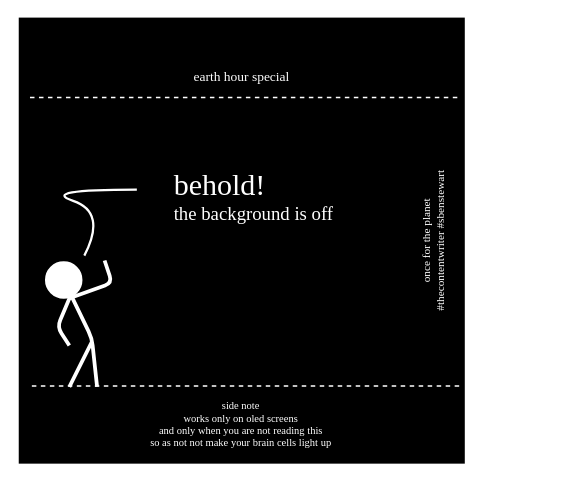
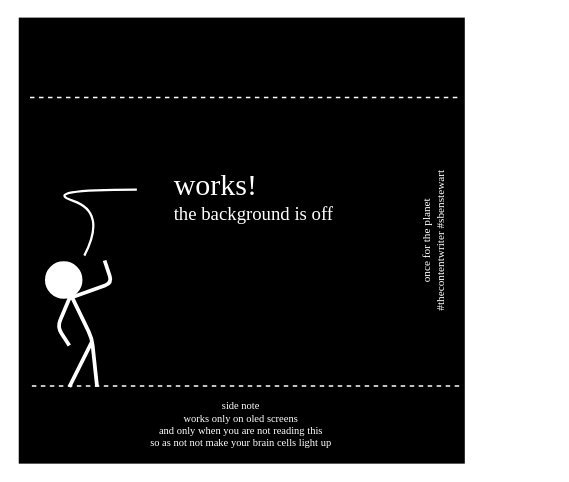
node "earth hour special": removed
node "behold! the background is off": label "behold! the background is off" -> "works! the background is off"
